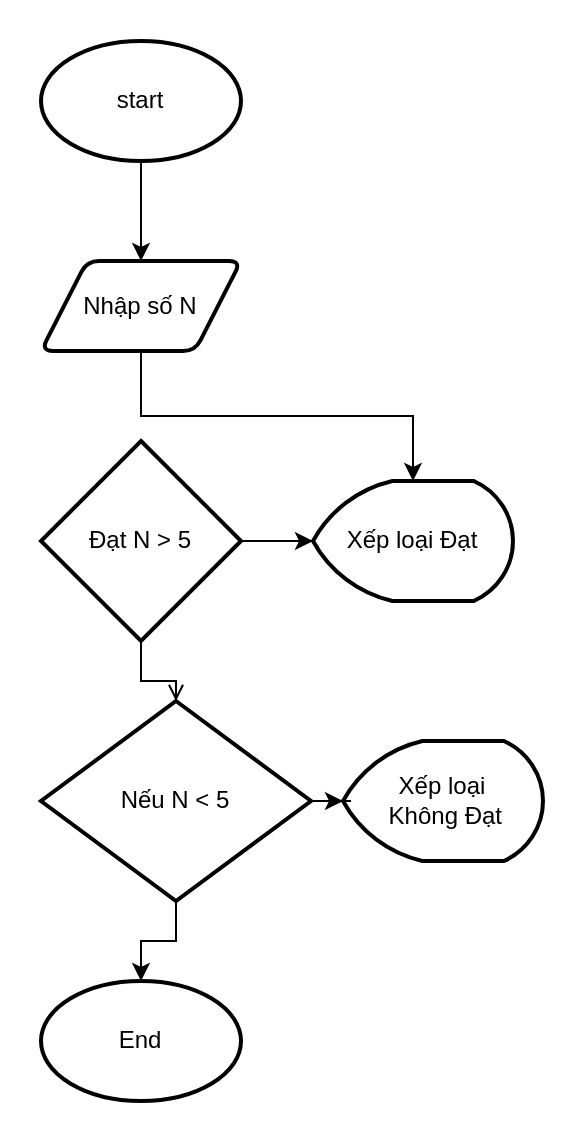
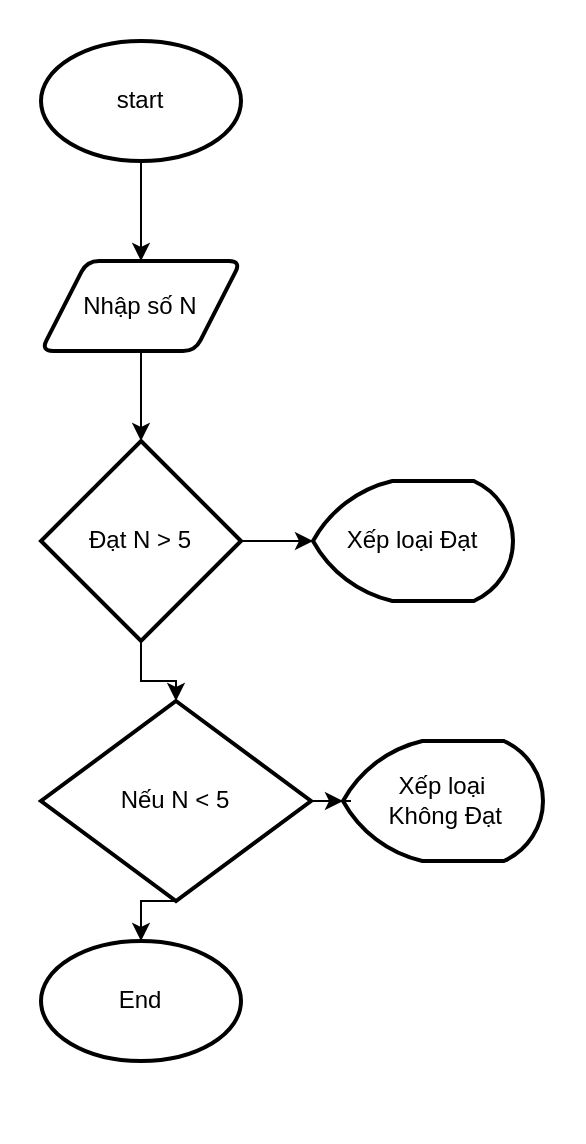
edge "Nhập số N" -> "Xếp loại Đạt": now "Nhập số N" -> "Đạt N > 5"
edge "Đạt N > 5" -> "Nếu N < 5": arrowhead open -> classic
node "End": moved (141, 1041) -> (141, 1001)
